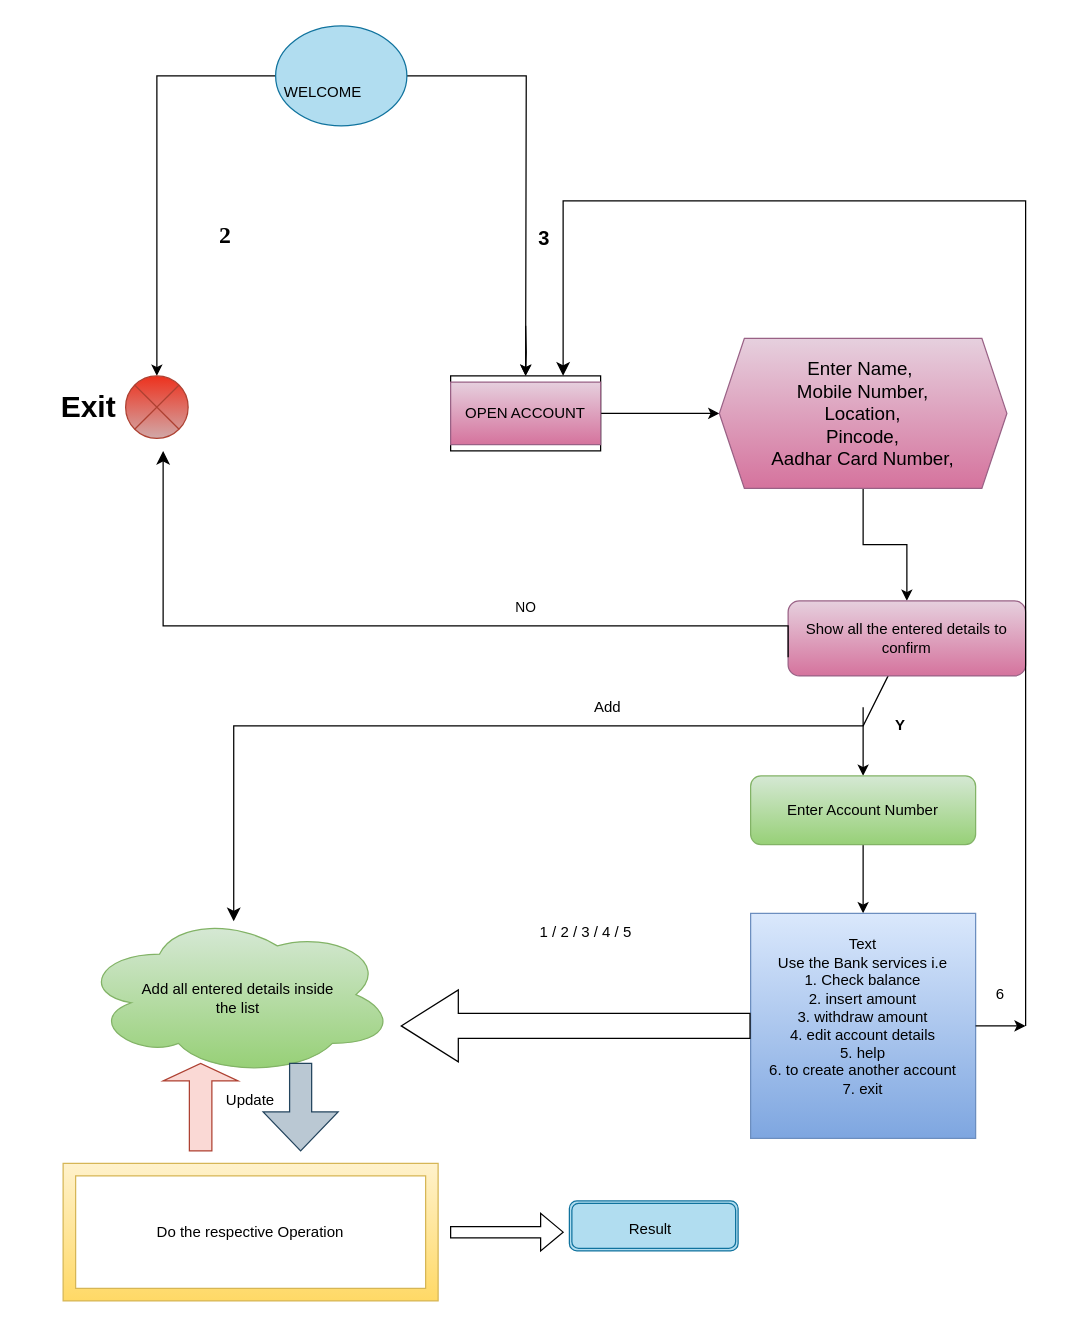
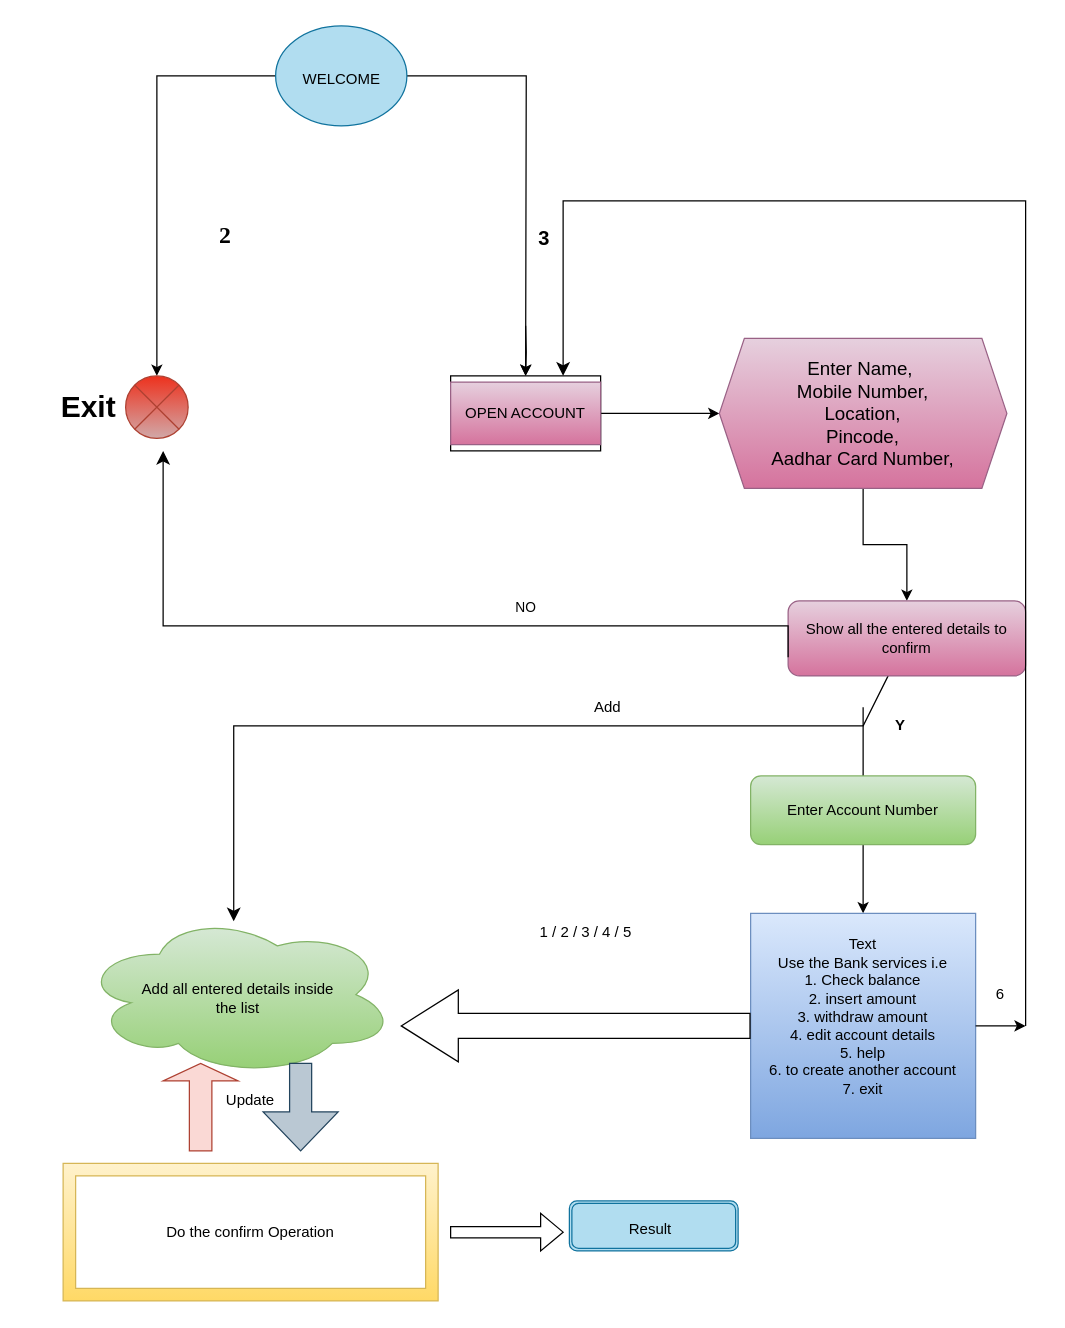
node "WELCOME": moved (323, 91) -> (341, 79)
edge "Show all the entered details to confirm" -> "Enter Account Number": arrowhead classic -> none
node "Do the respective Operation": label "Do the respective Operation" -> "Do the confirm Operation"
